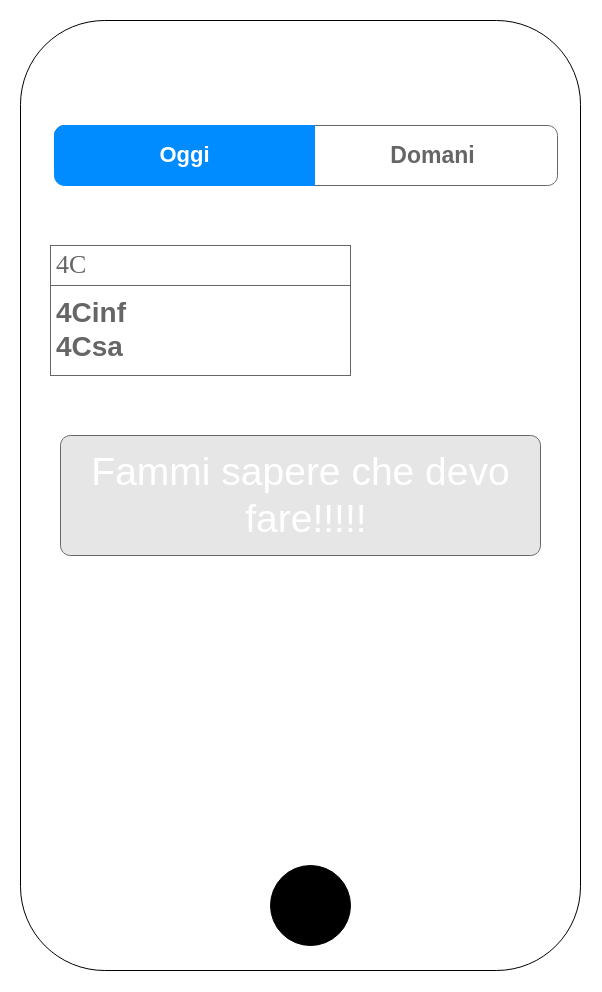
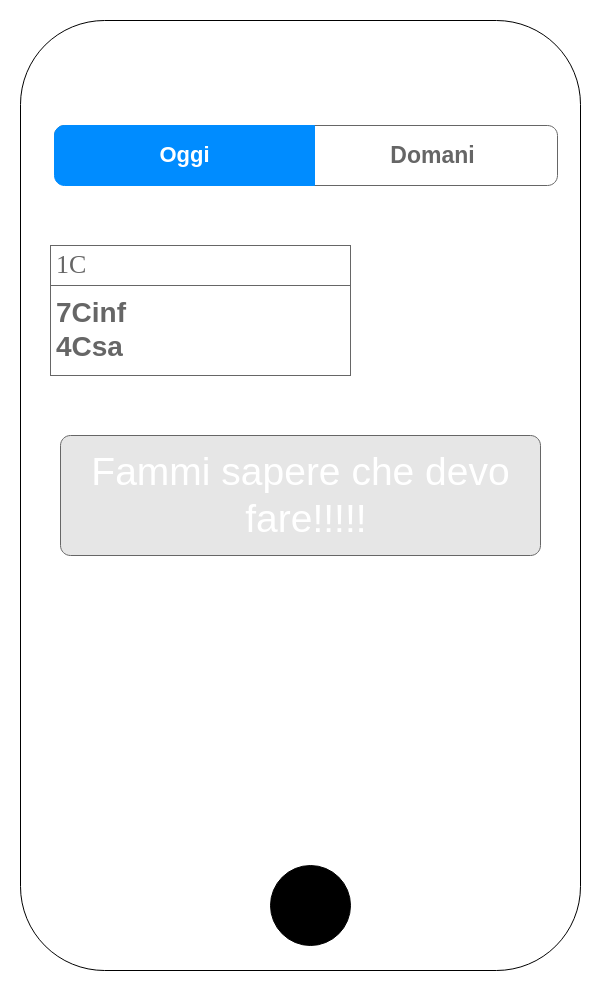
node "4C": label "4C" -> "1C"
node "4Cinf 4Csa": label "4Cinf 4Csa" -> "7Cinf 4Csa"
